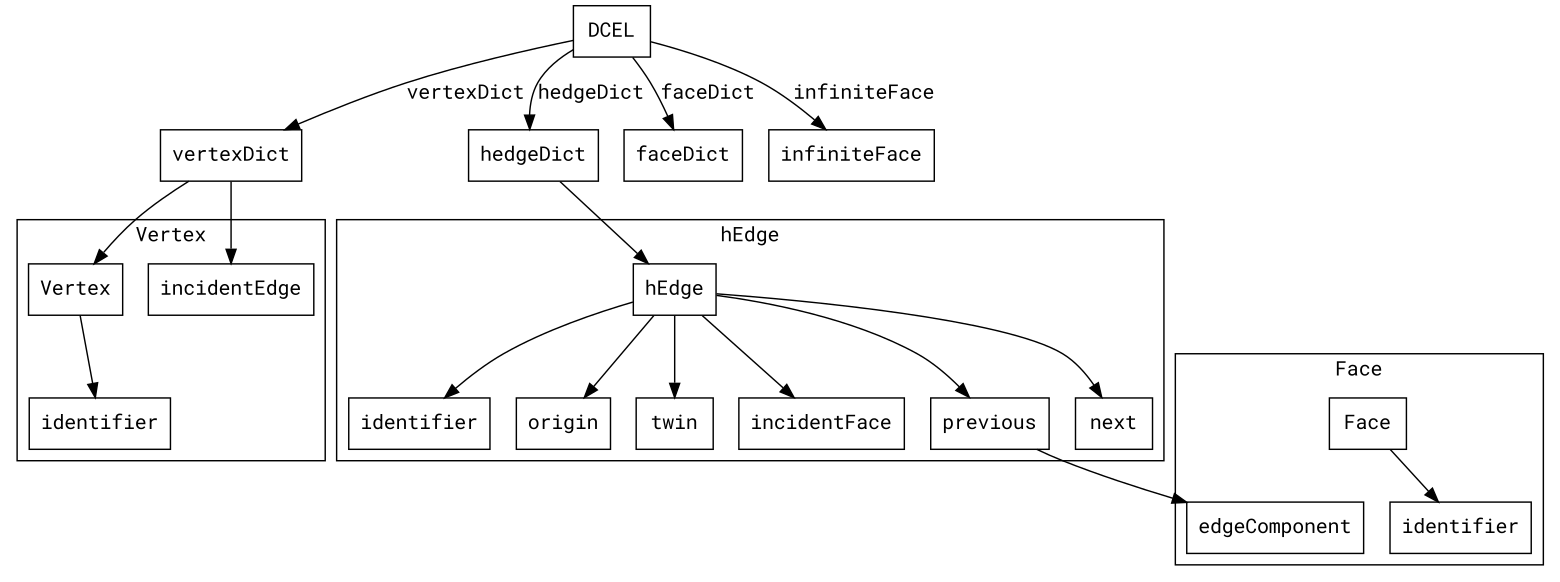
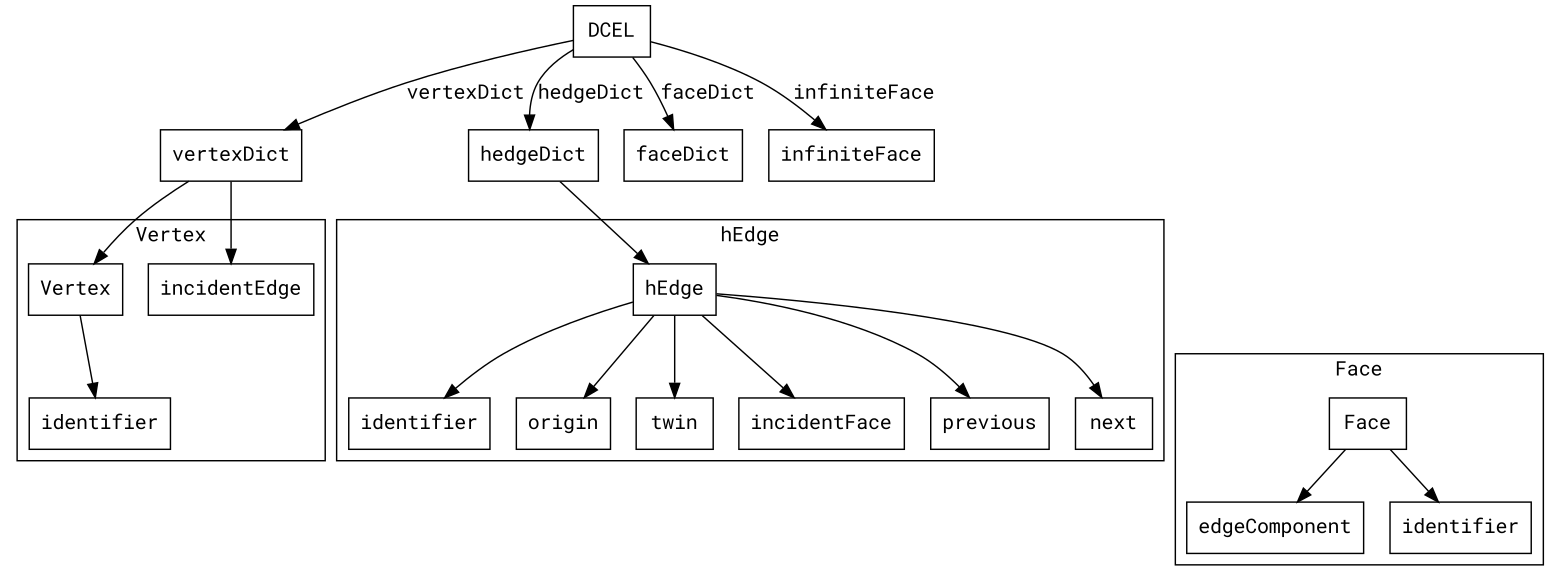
edge "previous" -> "edgeComponent": now "Face" -> "edgeComponent"
